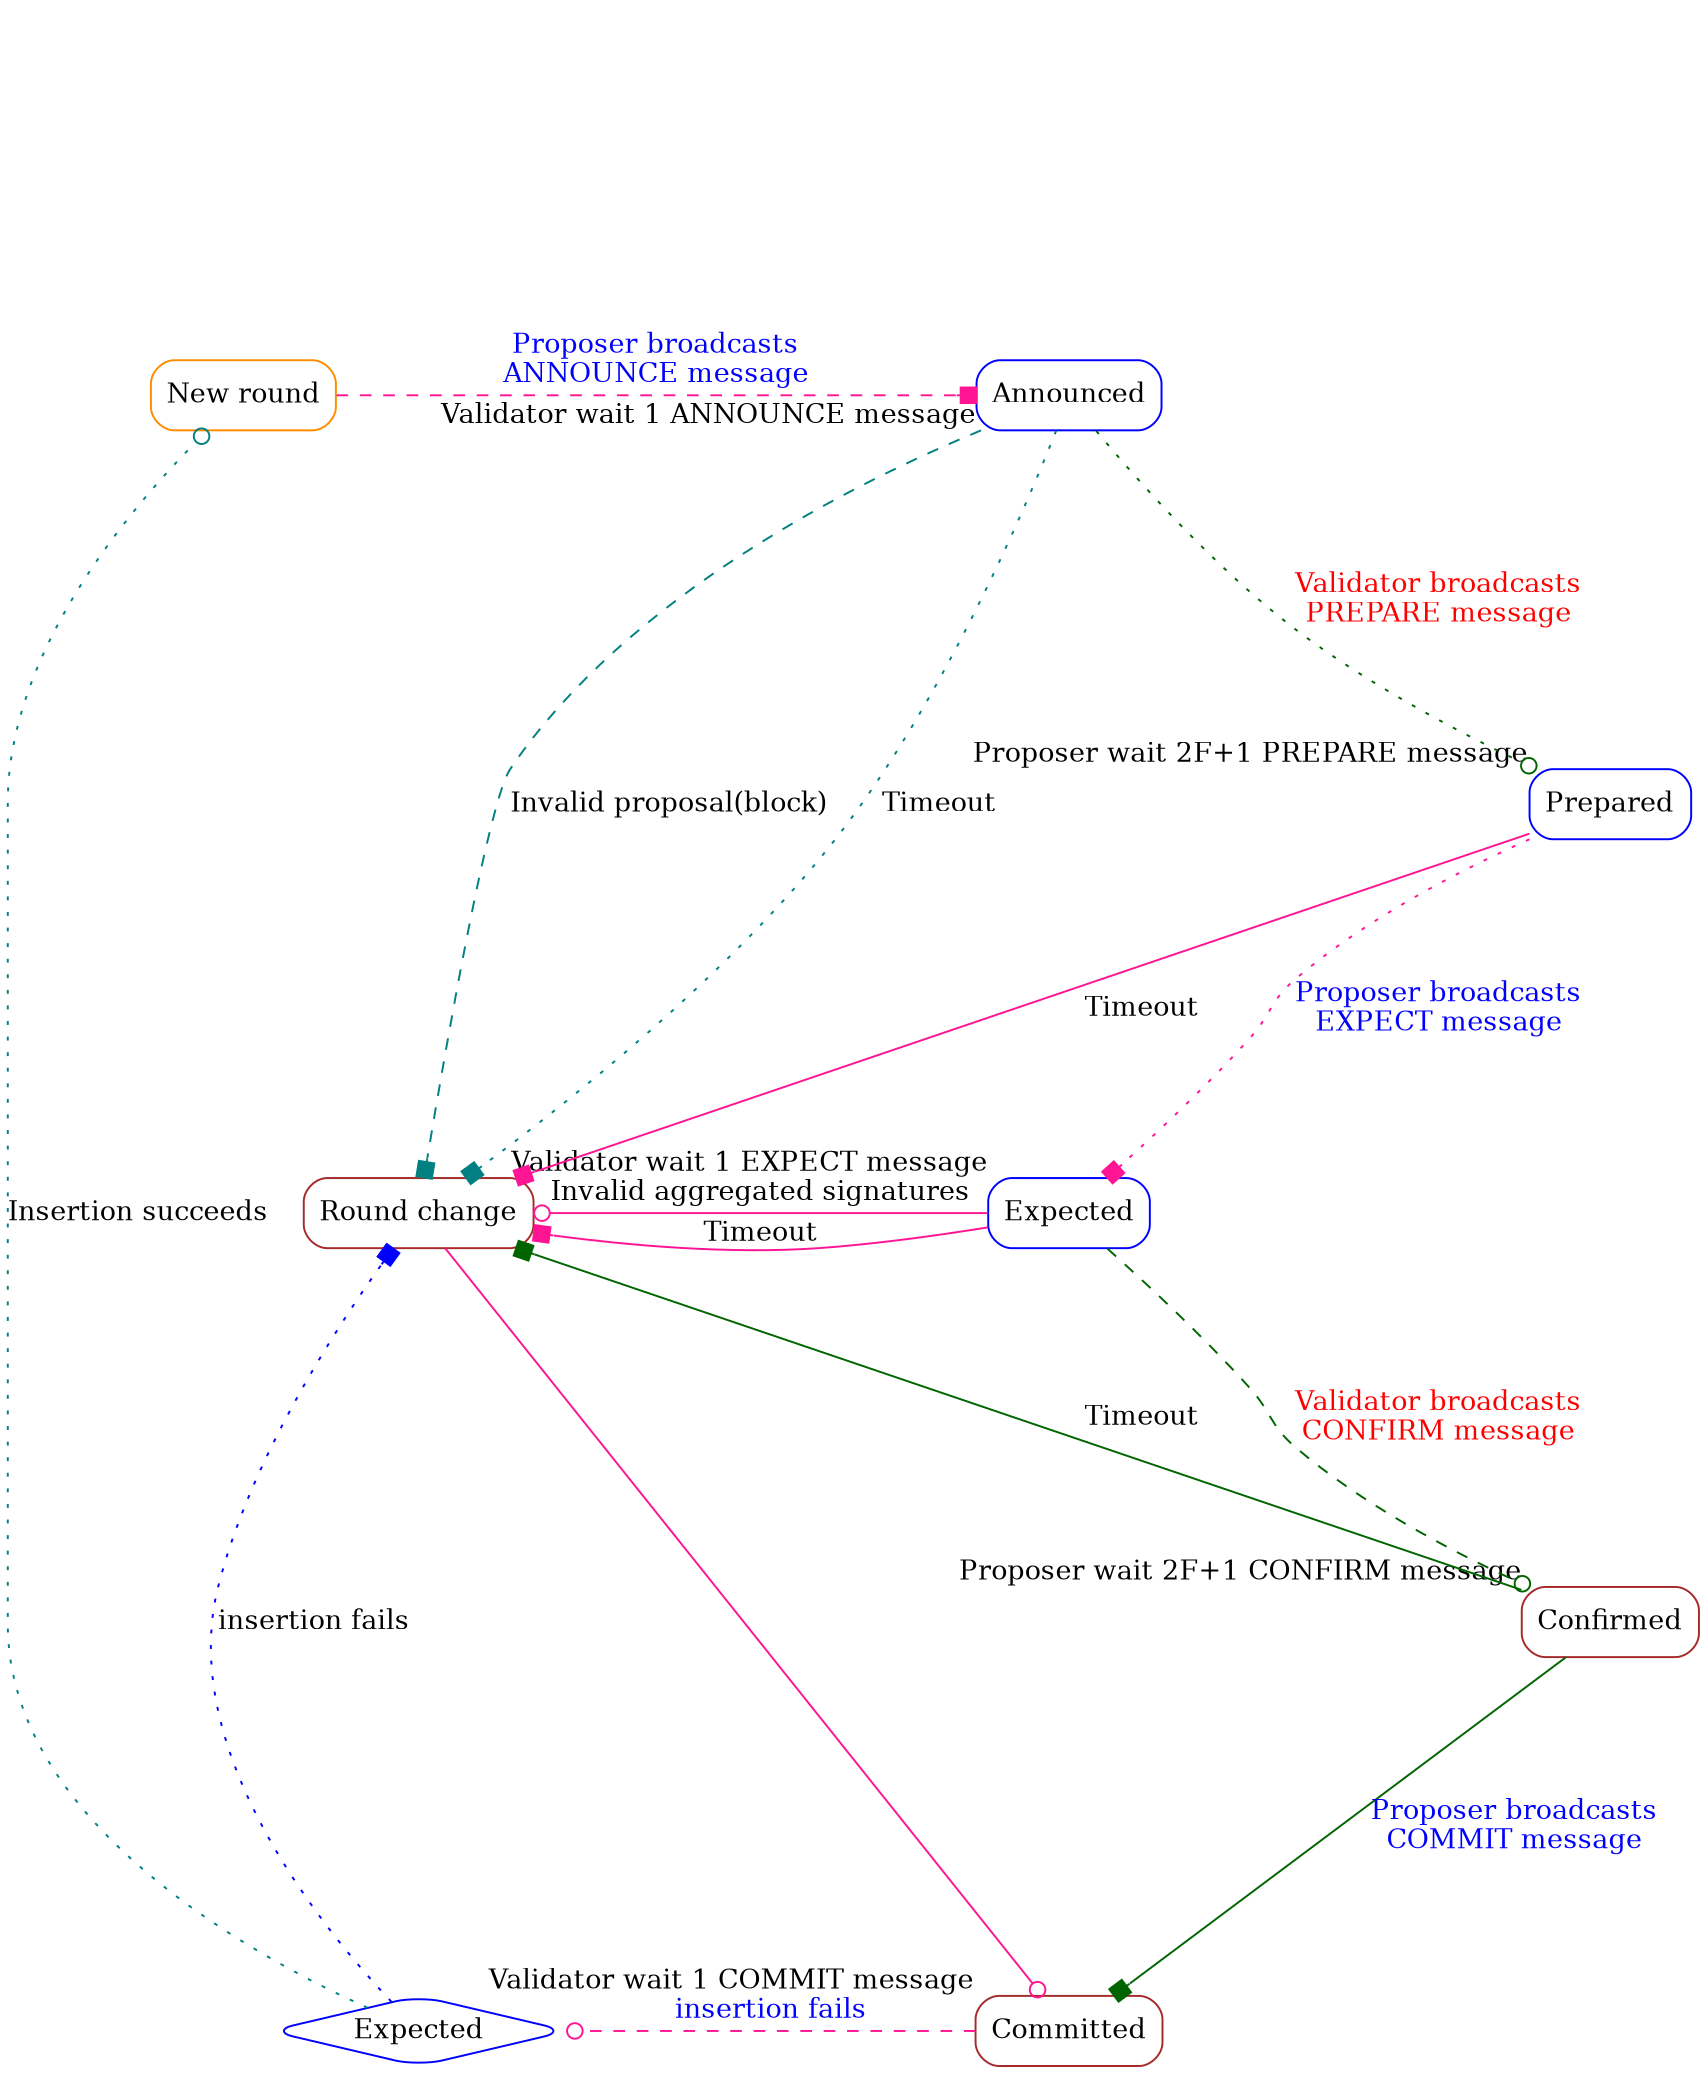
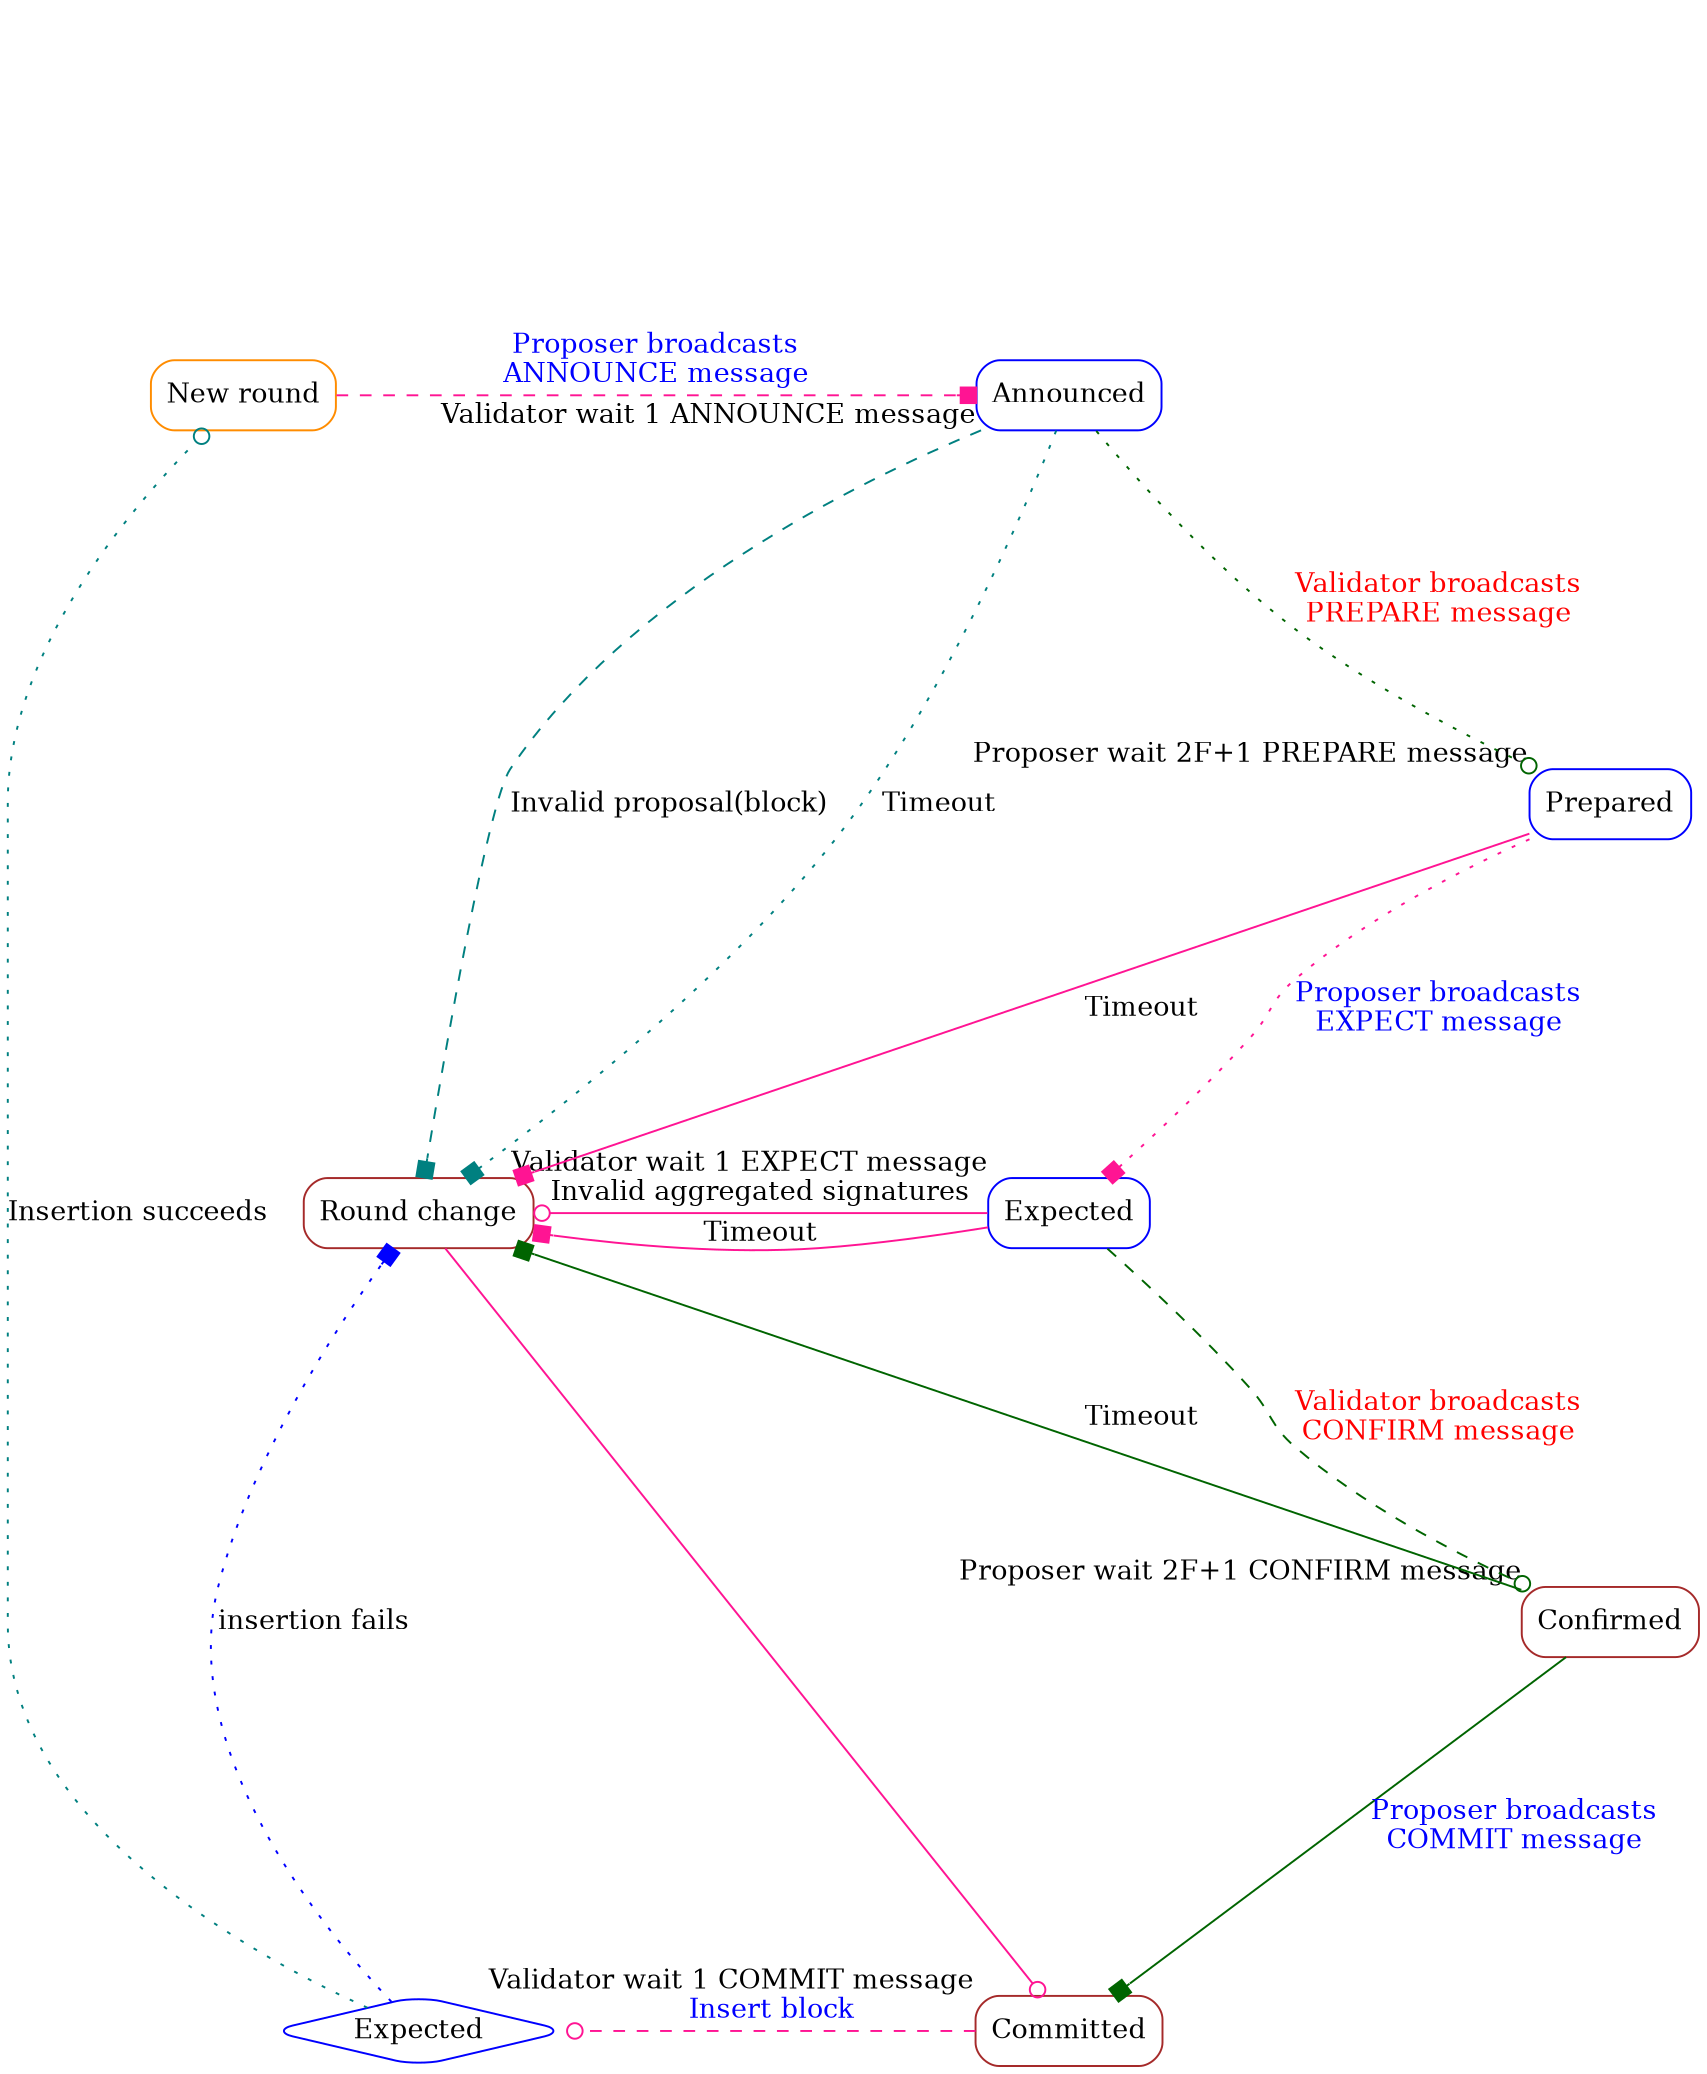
edge "Committed Validator wait 1 COMMIT message" -> "Expected": label "insertion fails" -> "Insert block"
